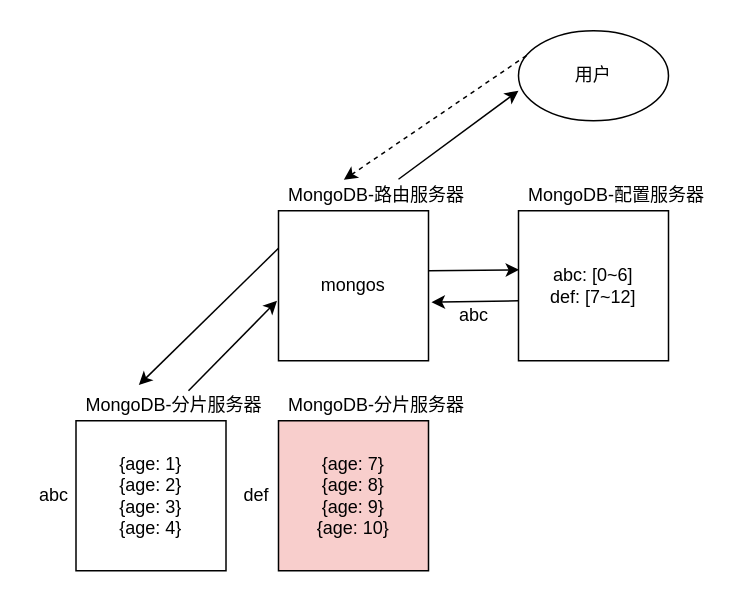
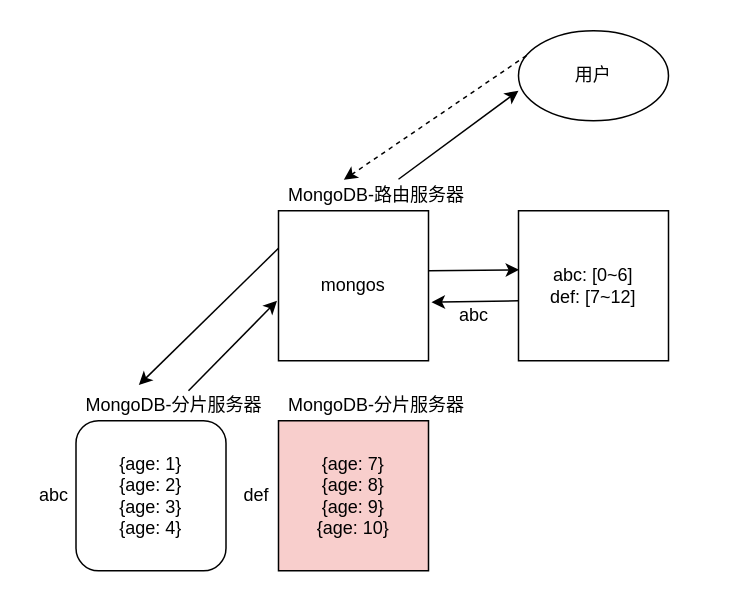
node "MongoDB-配置服务器": removed
node "{age: 1} {age: 2} {age: 3} {age: 4}": shape rectangle -> rounded rectangle
